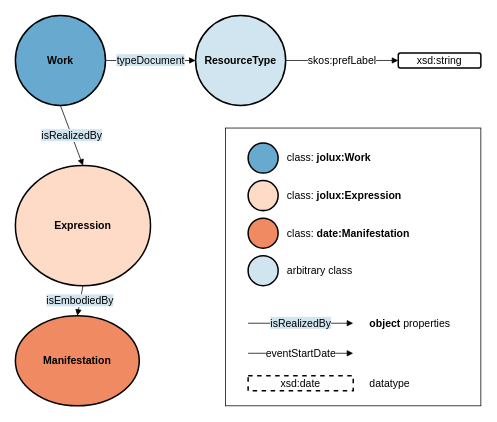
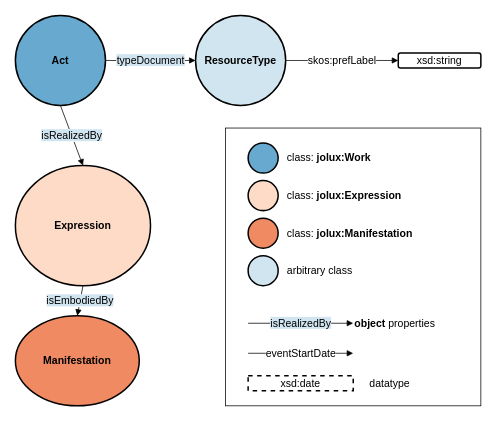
node "Work": label "Work" -> "Act"
node "class: date:Manifestation": label "class: date:Manifestation" -> "class: jolux:Manifestation"
node "object properties": moved (424, 323) -> (409, 323)
